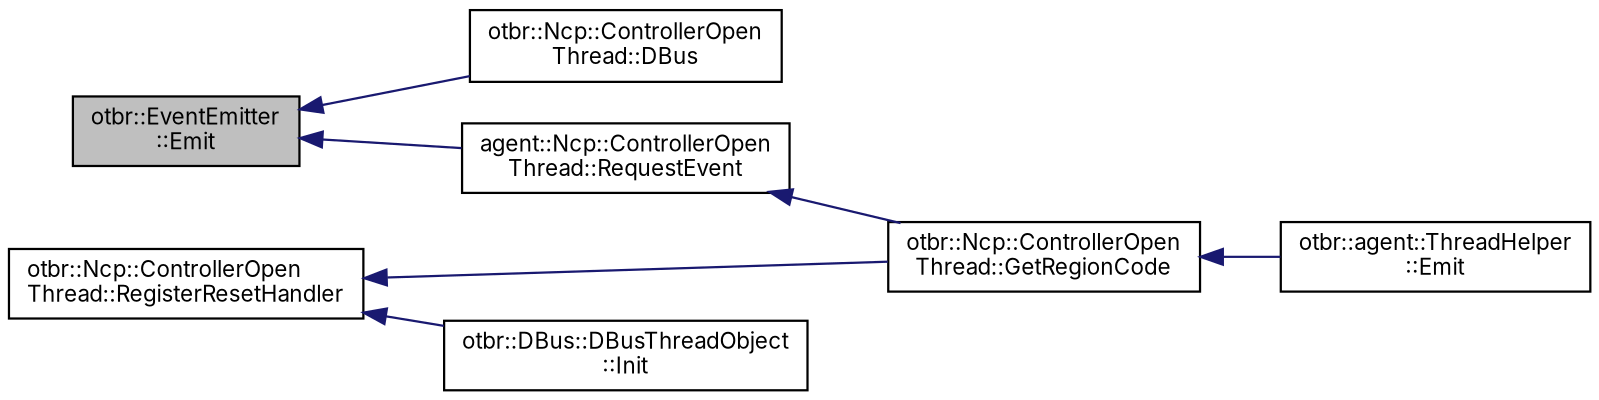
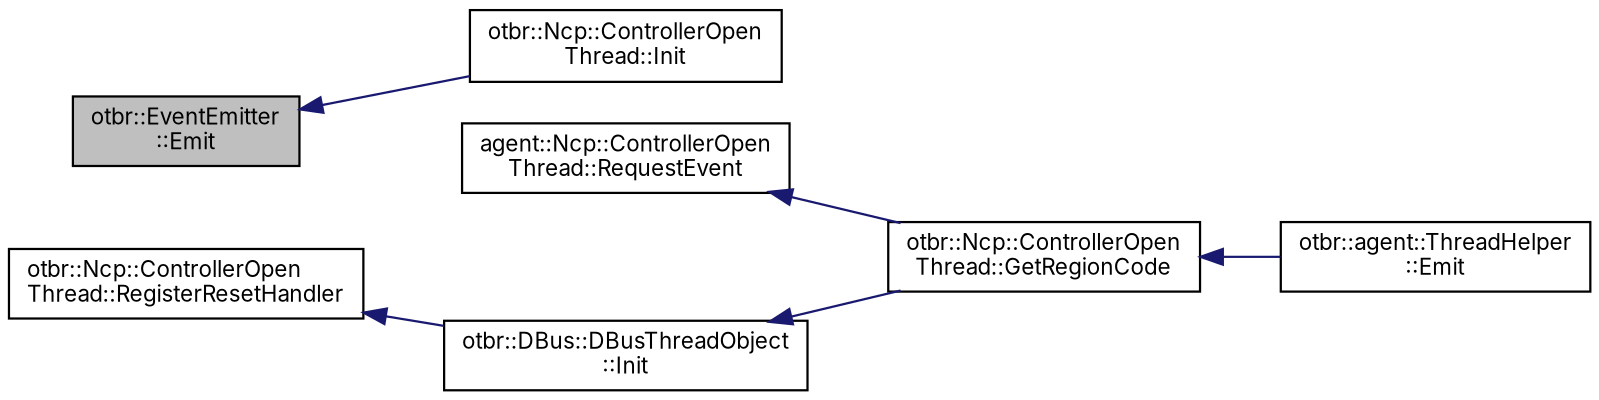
node "otbr::Ncp::ControllerOpen Thread::DBus": label "otbr::Ncp::ControllerOpen Thread::DBus" -> "otbr::Ncp::ControllerOpen Thread::Init"
edge "agent::Ncp::ControllerOpen Thread::RequestEvent" -> "otbr::EventEmitter ::Emit": removed
edge "otbr::Ncp::ControllerOpen Thread::GetRegionCode" -> "otbr::Ncp::ControllerOpen Thread::RegisterResetHandler": now "otbr::Ncp::ControllerOpen Thread::GetRegionCode" -> "otbr::DBus::DBusThreadObject ::Init"
